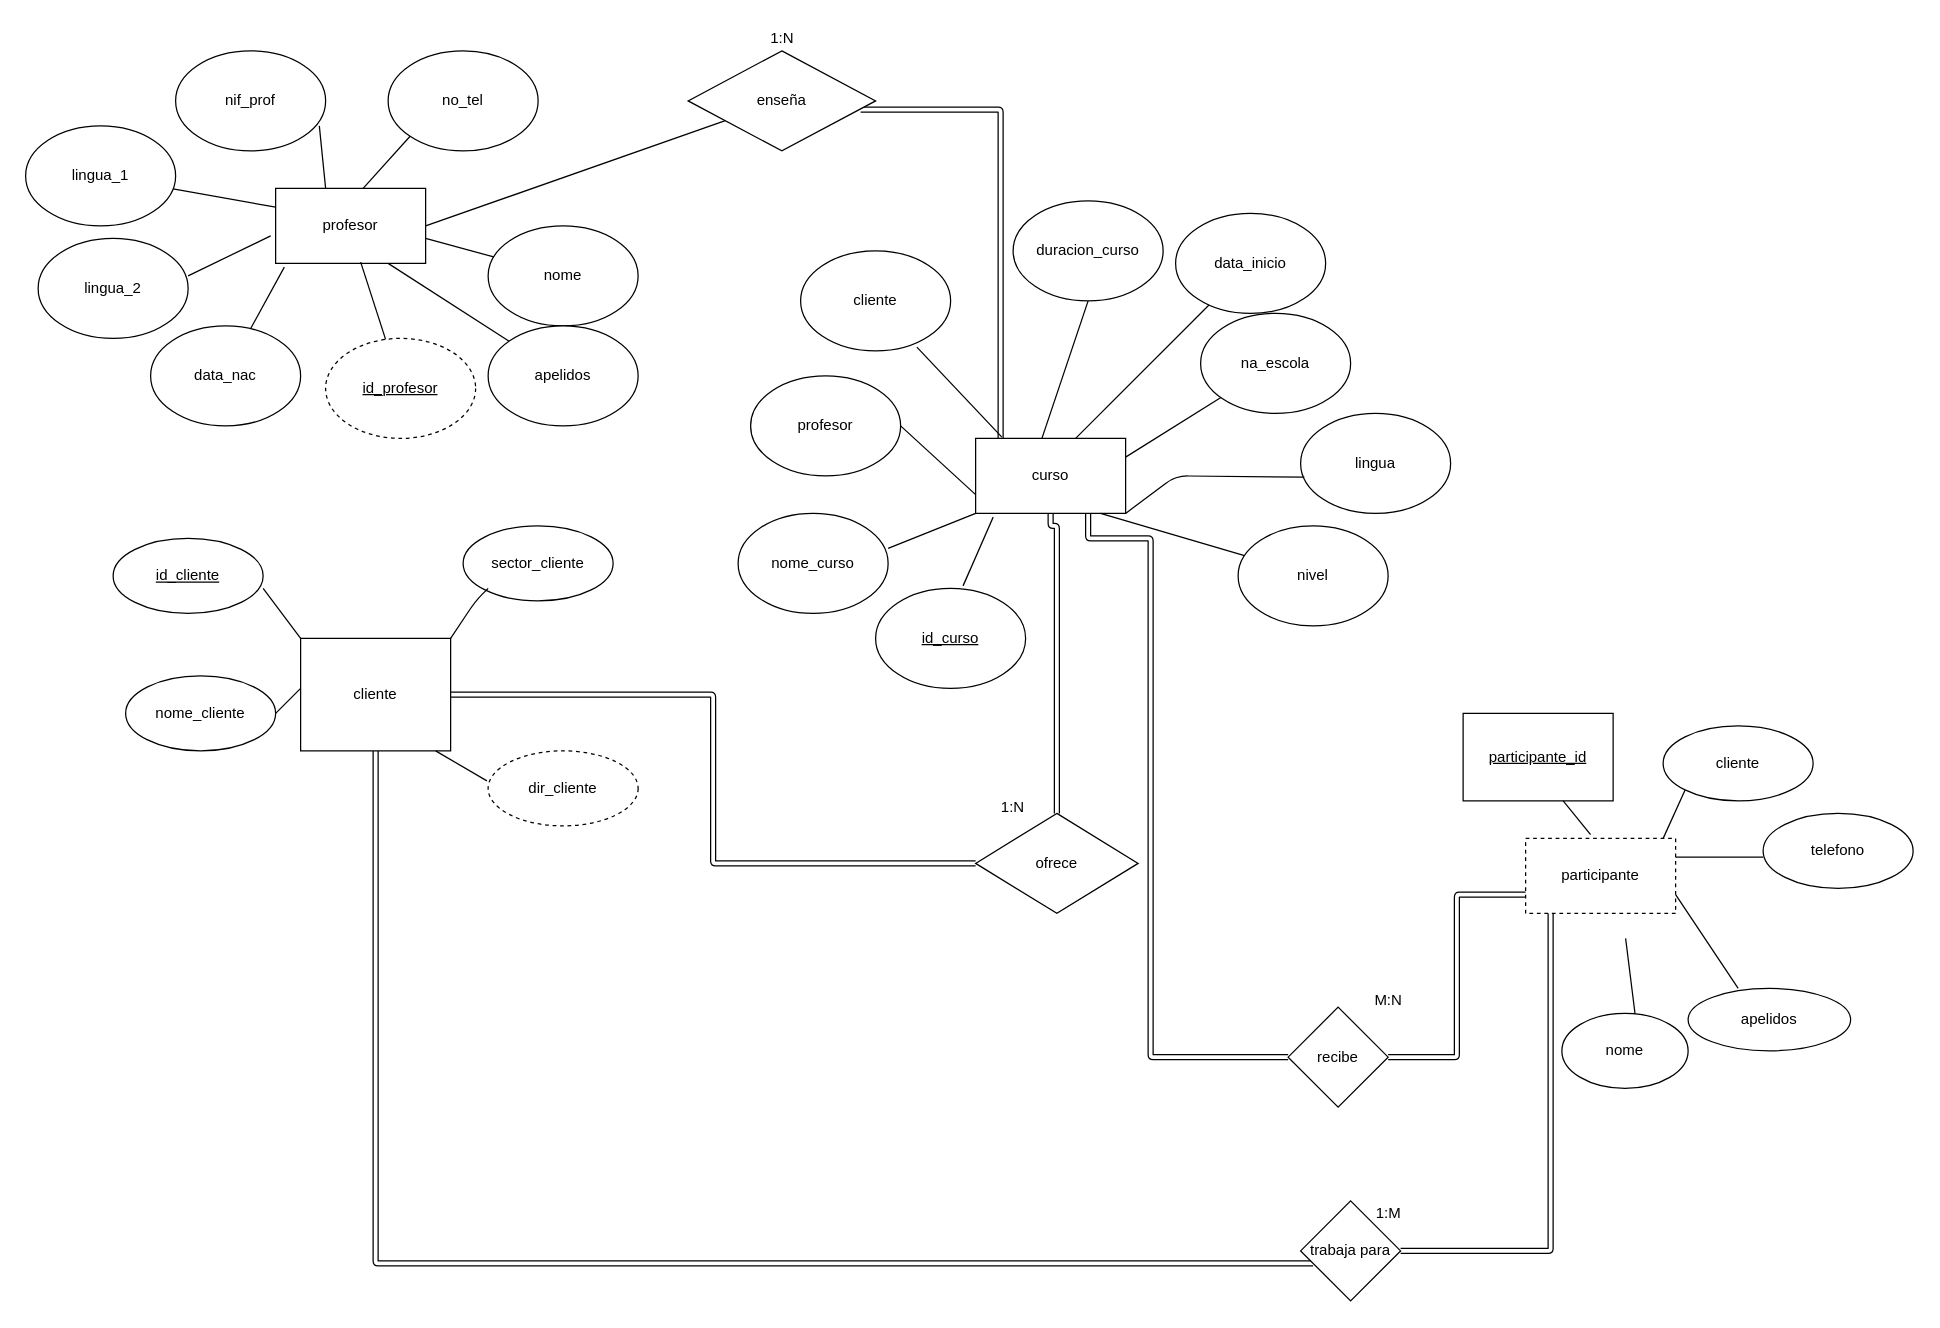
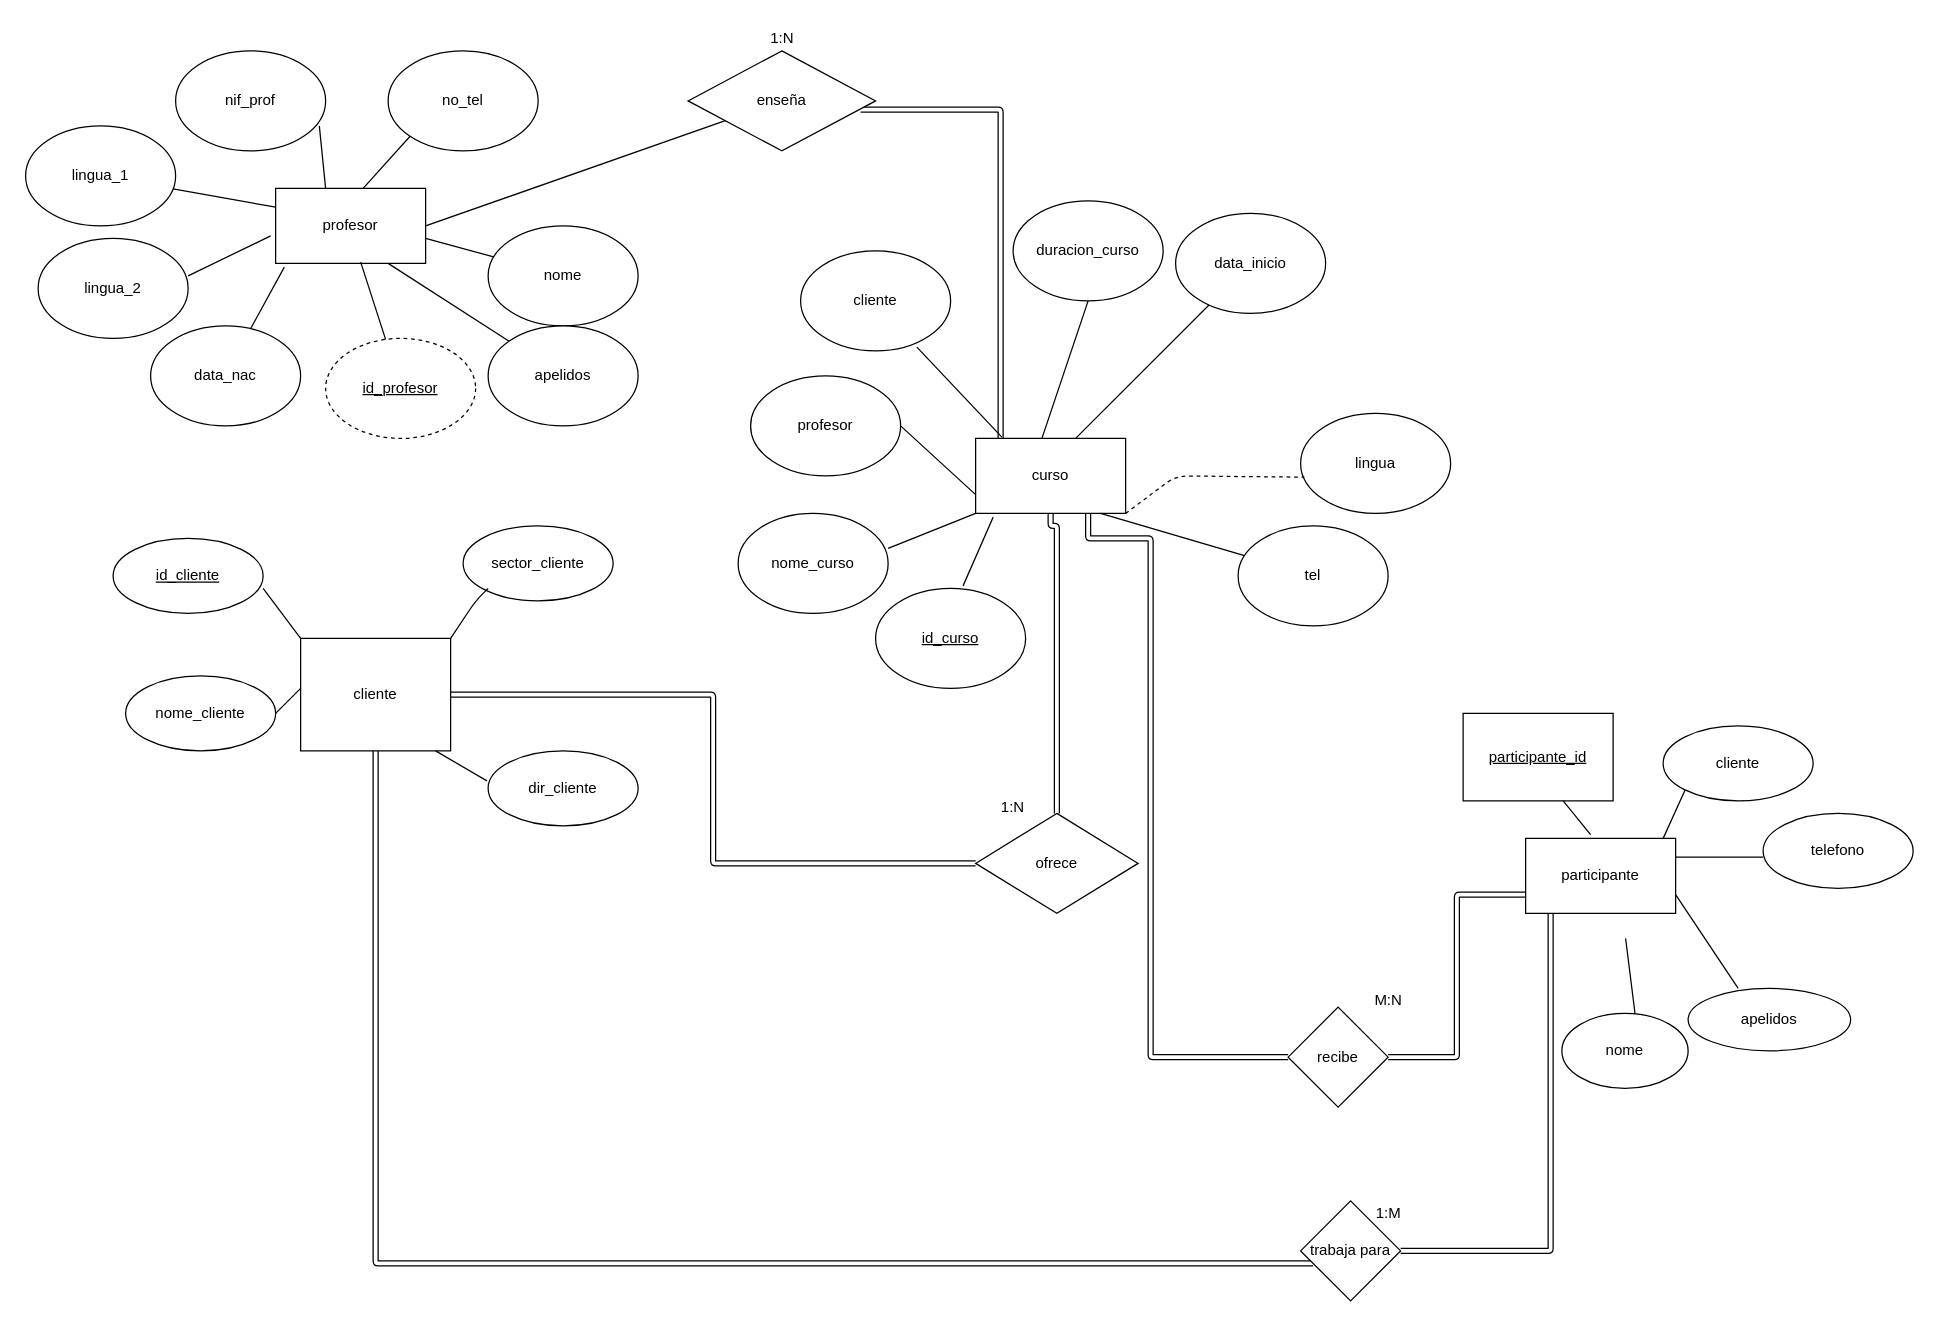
node "na_escola": removed
edge "na_escola" -- "curso": removed
edge "lingua" -- "curso": style solid -> dashed
node "nivel": label "nivel" -> "tel"
node "dir_cliente": style dashed -> solid
node "participante": style dashed -> solid
